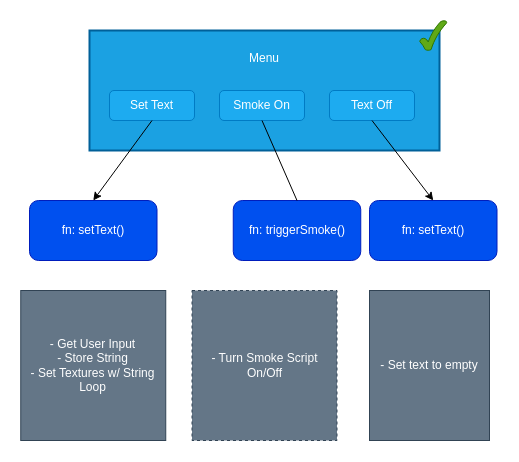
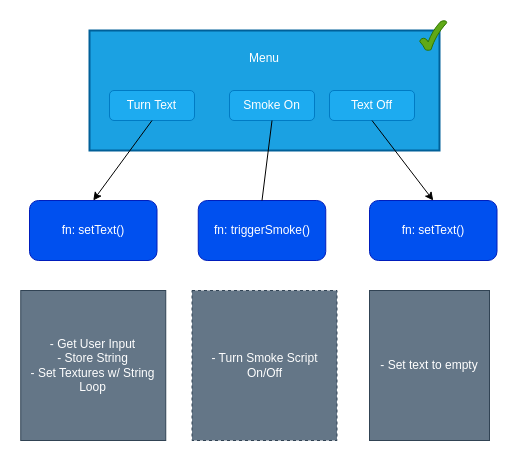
node "Set Text": label "Set Text" -> "Turn Text"
node "Smoke On": moved (262, 106) -> (272, 106)
node "fn: triggerSmoke()": moved (297, 231) -> (262, 231)
